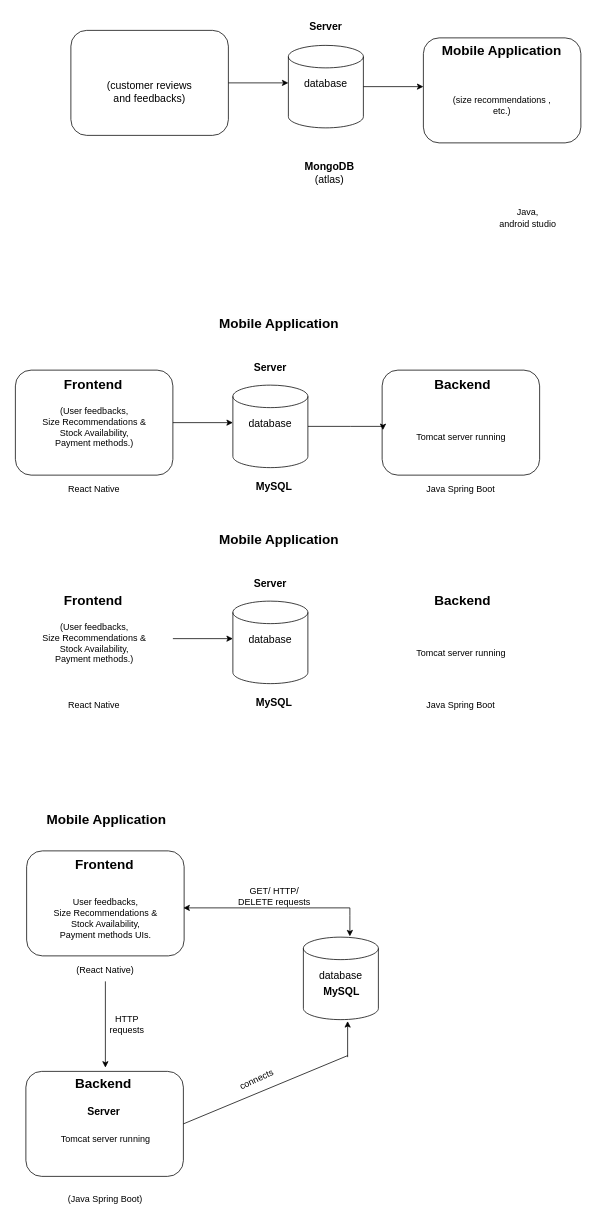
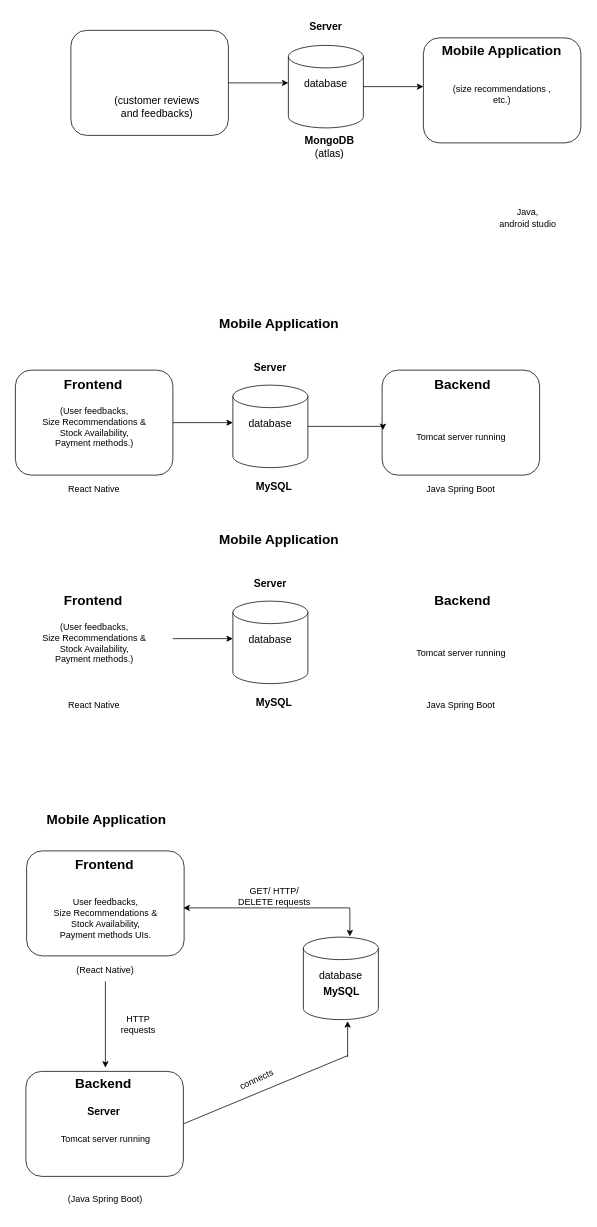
node "(customer reviews and feedbacks)": moved (150, 87) -> (157, 102)
node "(size recommendations , etc.)": moved (502, 105) -> (502, 94)
node "MongoDB (atlas)": moved (330, 173) -> (330, 147)
node "HTTP requests": moved (127, 1024) -> (138, 1024)
